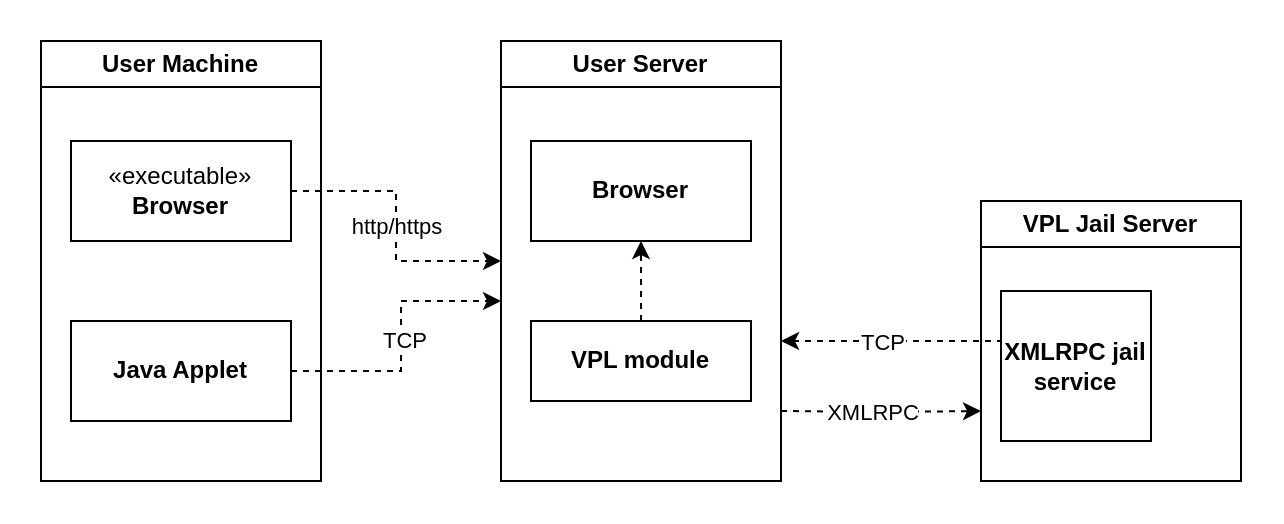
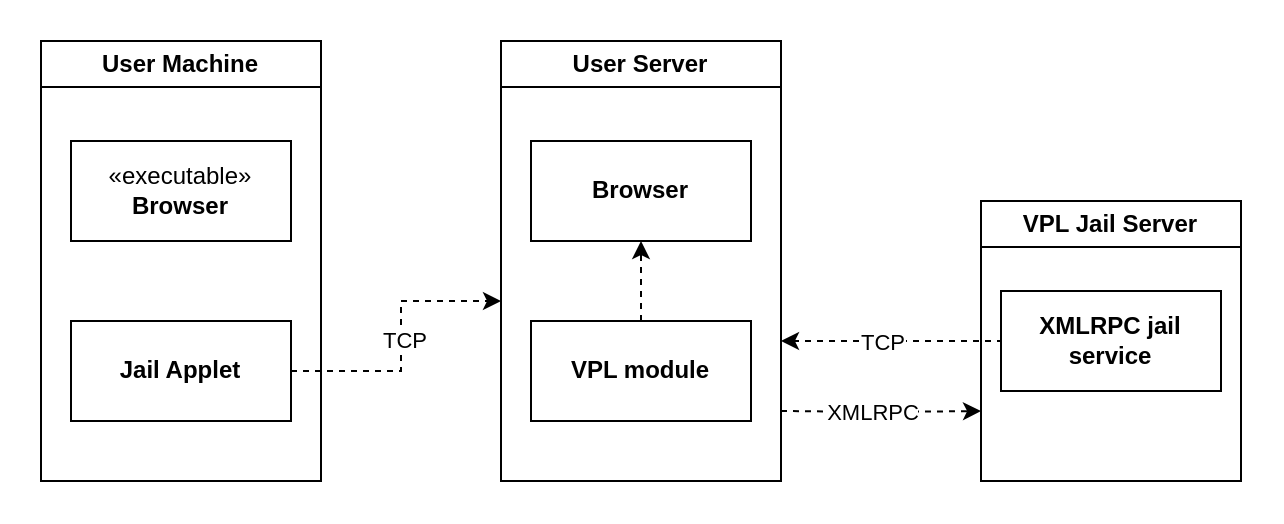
edge "«executable» Browser" -> "User Server": removed, label "http/https"
node "VPL module": size 220x80 -> 220x100
node "XMLRPC jail service": size 150x150 -> 220x100
node "Java Applet": label "Java Applet" -> "Jail Applet"
